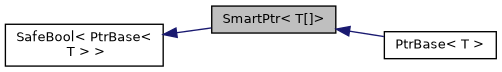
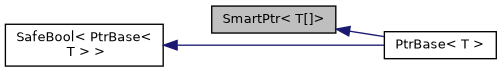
edge "SmartPtr< T[]>" -> "SafeBool< PtrBase< T > >": now "PtrBase< T >" -> "SafeBool< PtrBase< T > >"
